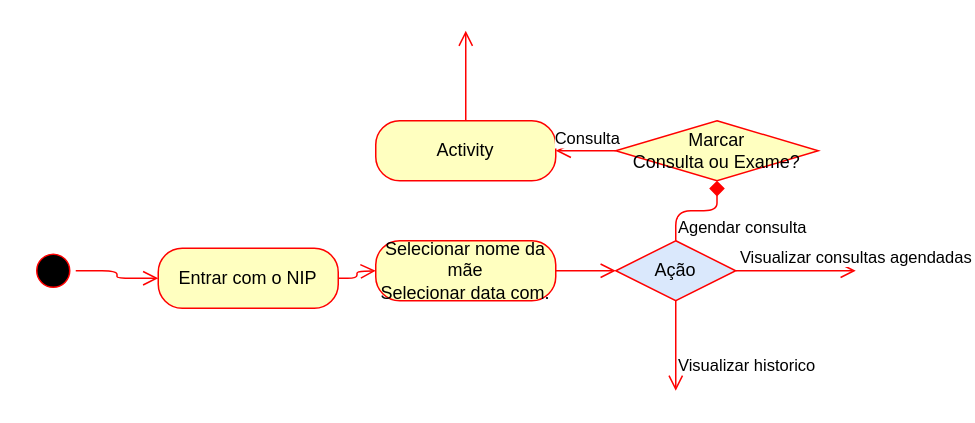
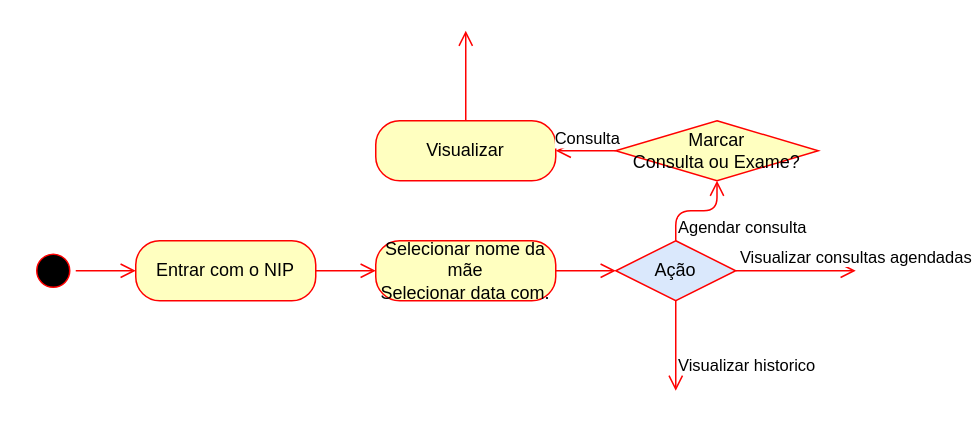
node "Activity": label "Activity" -> "Visualizar"
edge "Ação" -> "Marcar Consulta ou Exame?": arrowhead diamond -> open
node "Entrar com o NIP": moved (248, 278) -> (226, 271)
